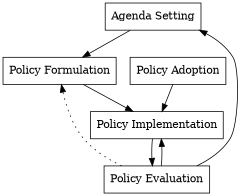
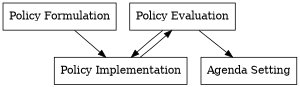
edge "Agenda Setting" -> "Policy Formulation": removed
node "Policy Adoption": removed
edge "Policy Evaluation" -> "Policy Formulation": removed
